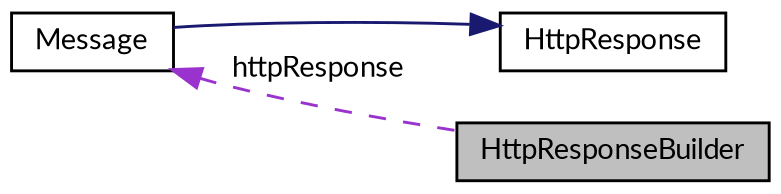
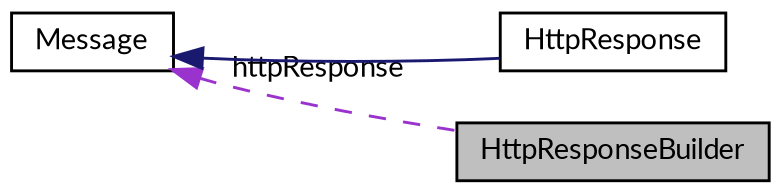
edge "Message" -> "HttpResponse": reversed
